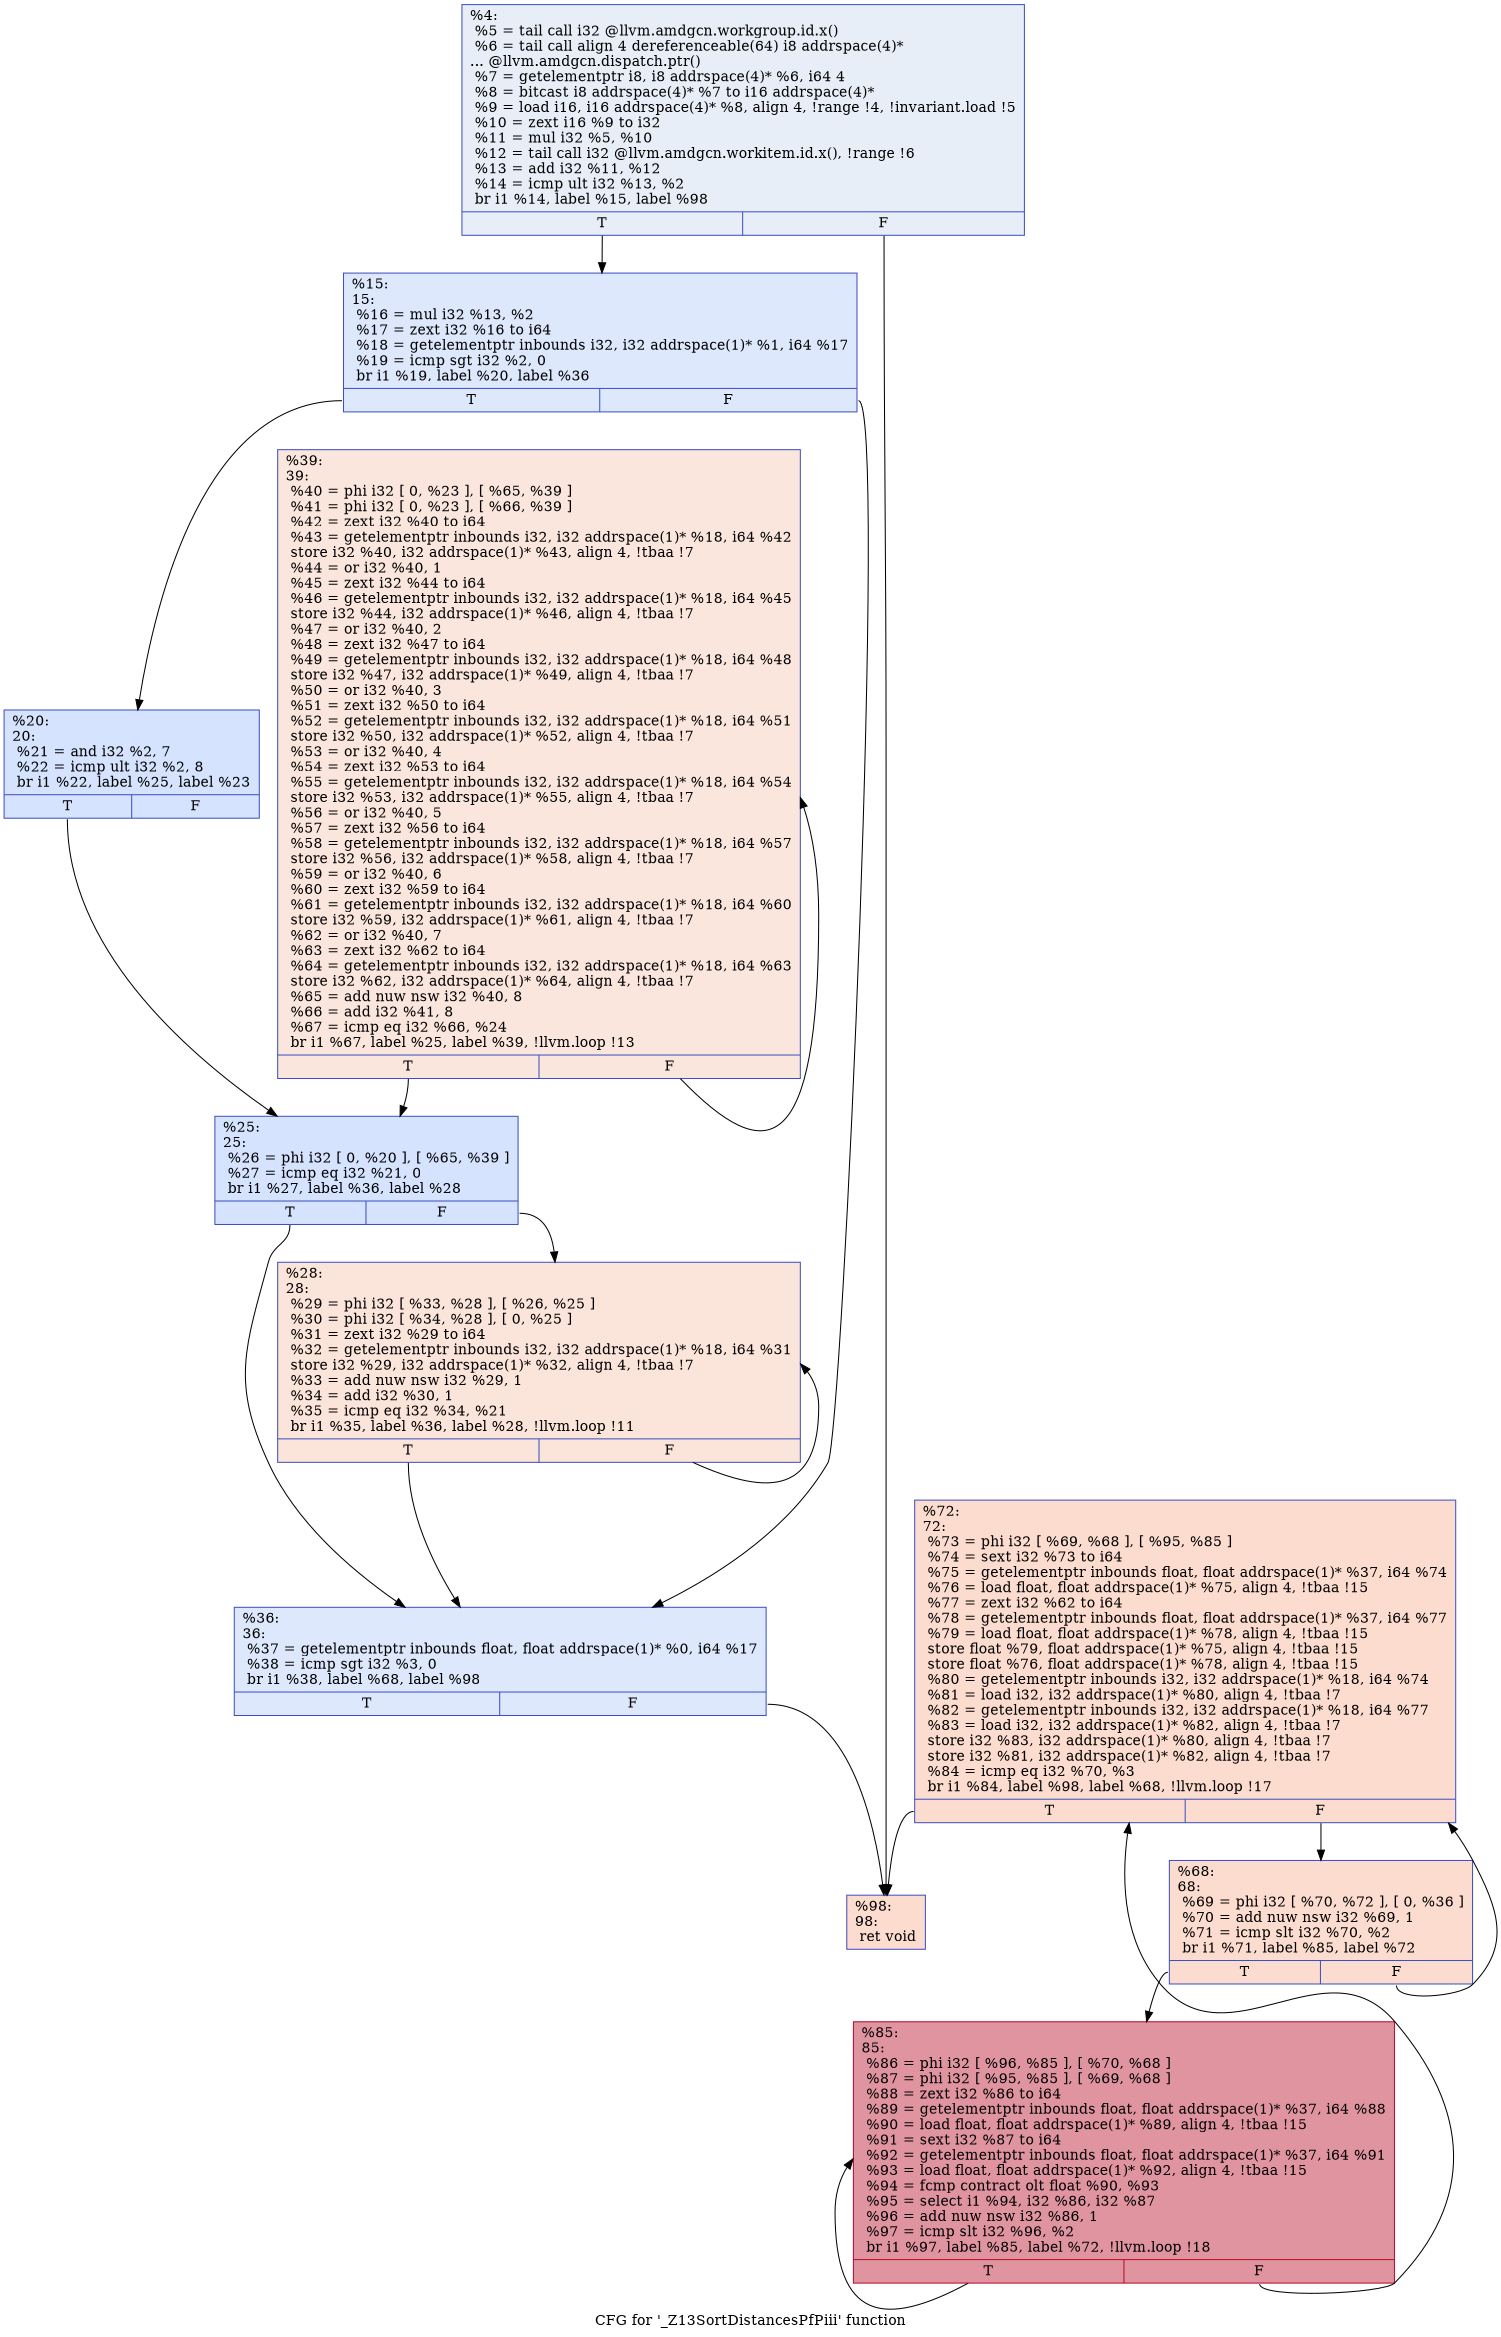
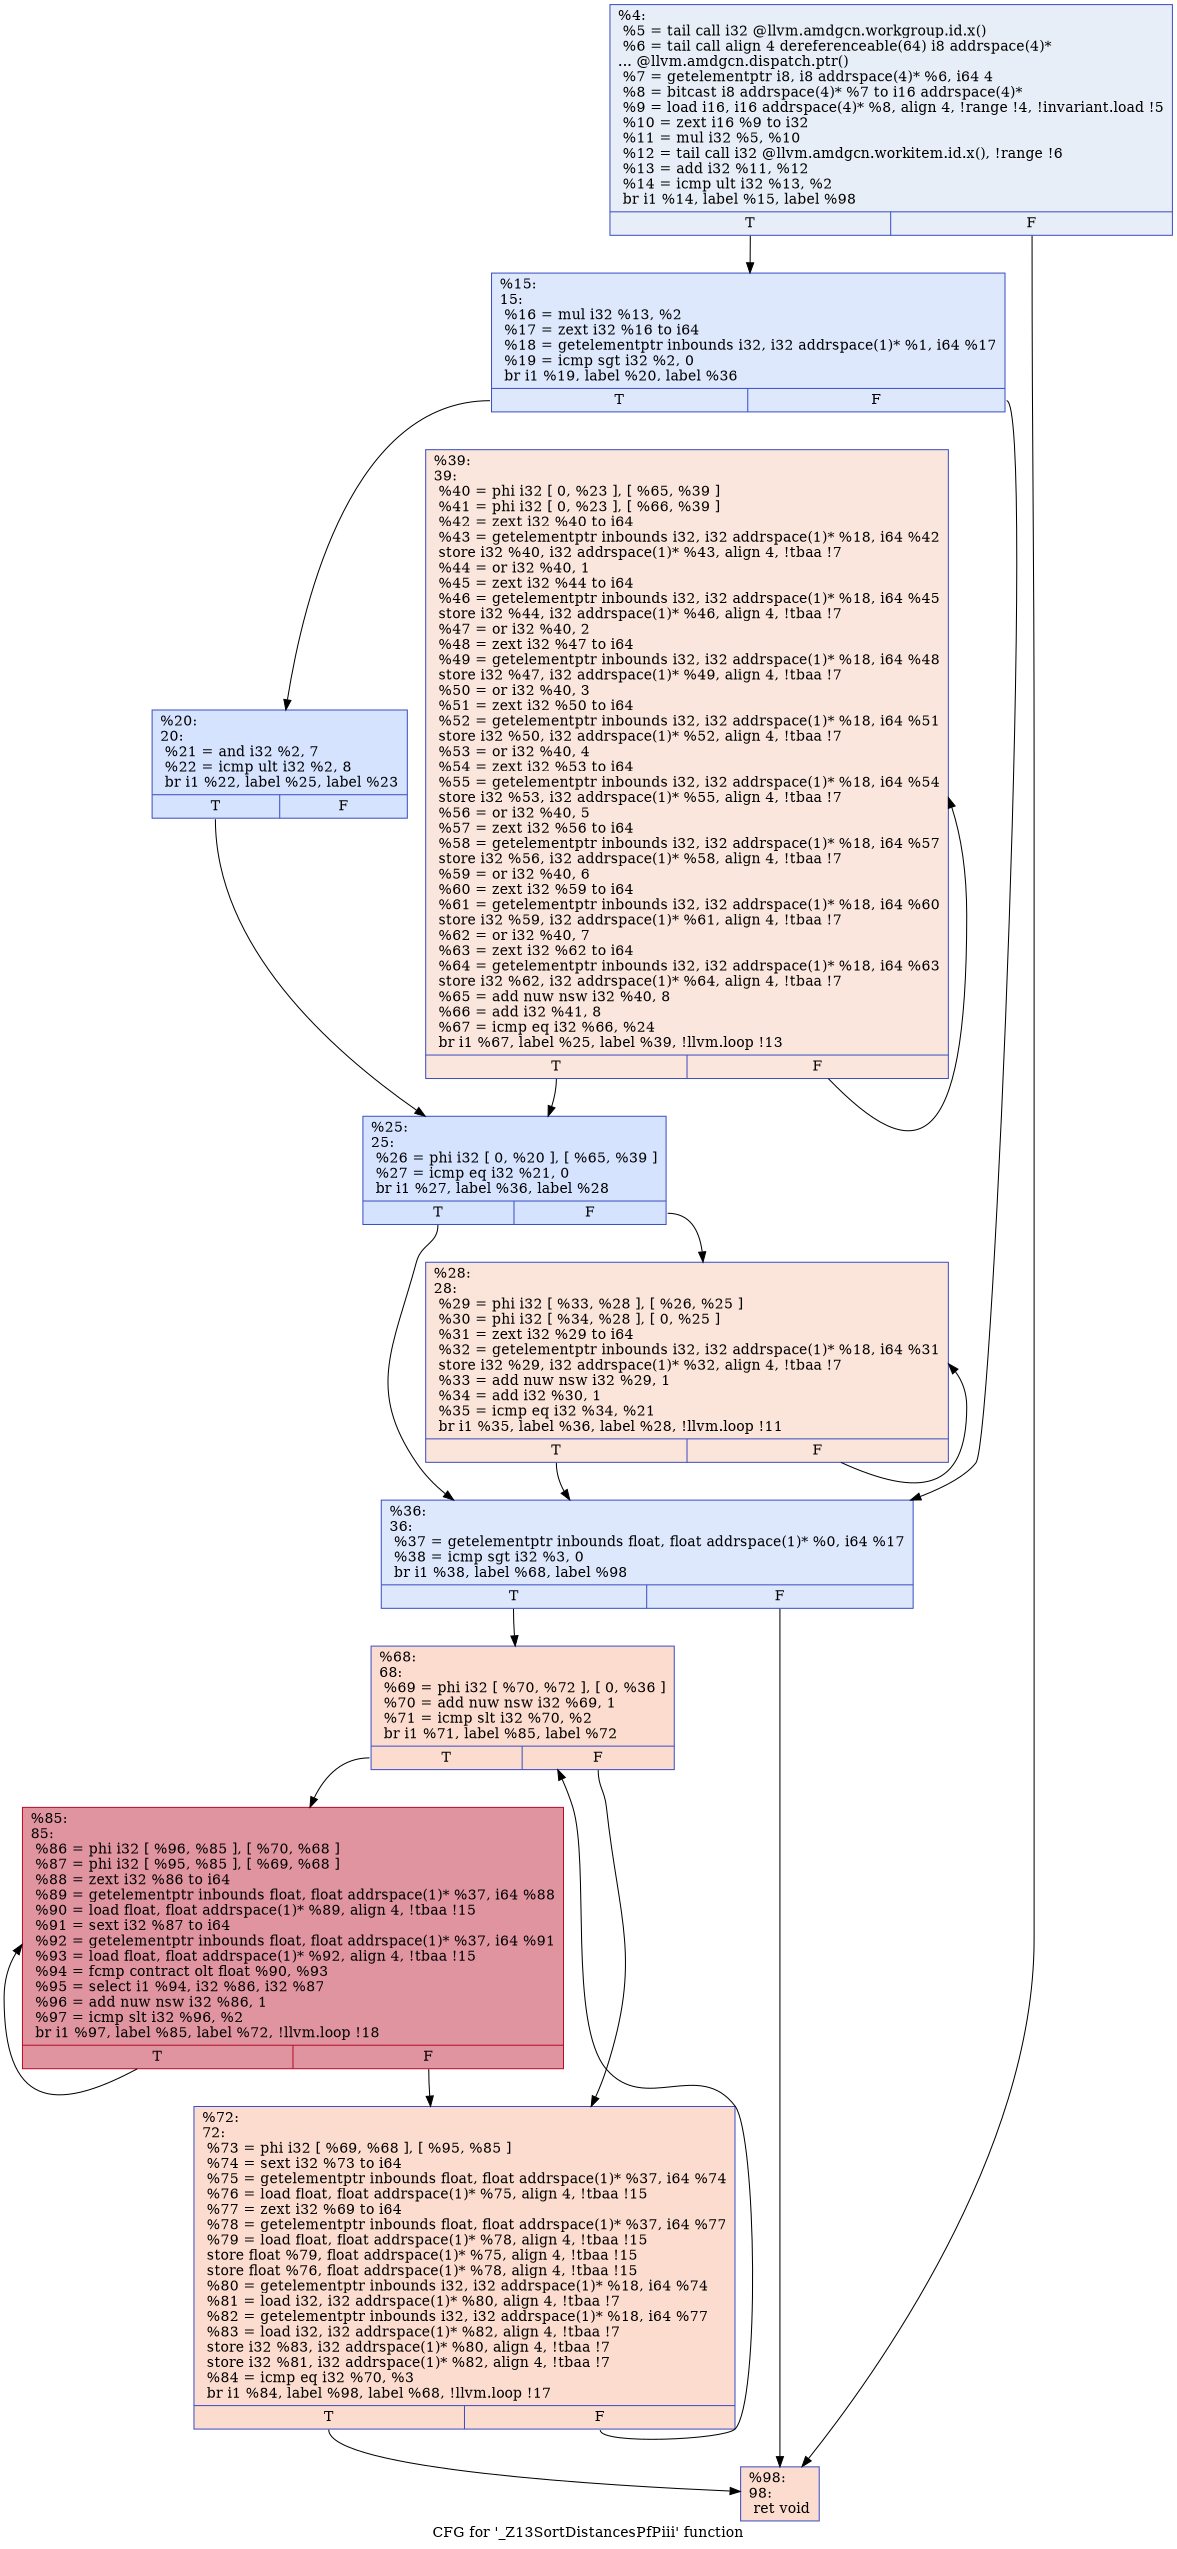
node "%72:": text "%77 = zext i32 %62 to i64" -> "%77 = zext i32 %69 to i64"
edge "%36:" -> "%68:": added
